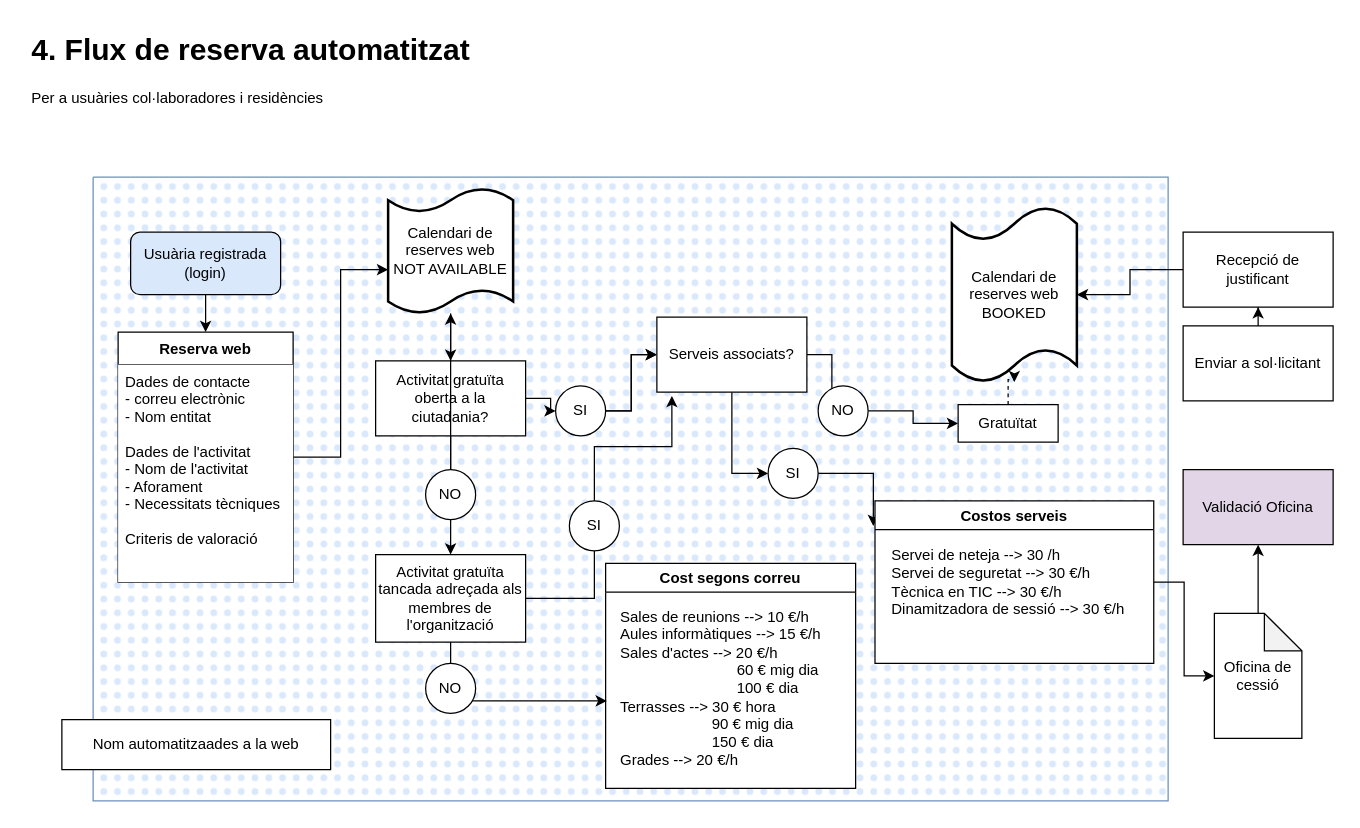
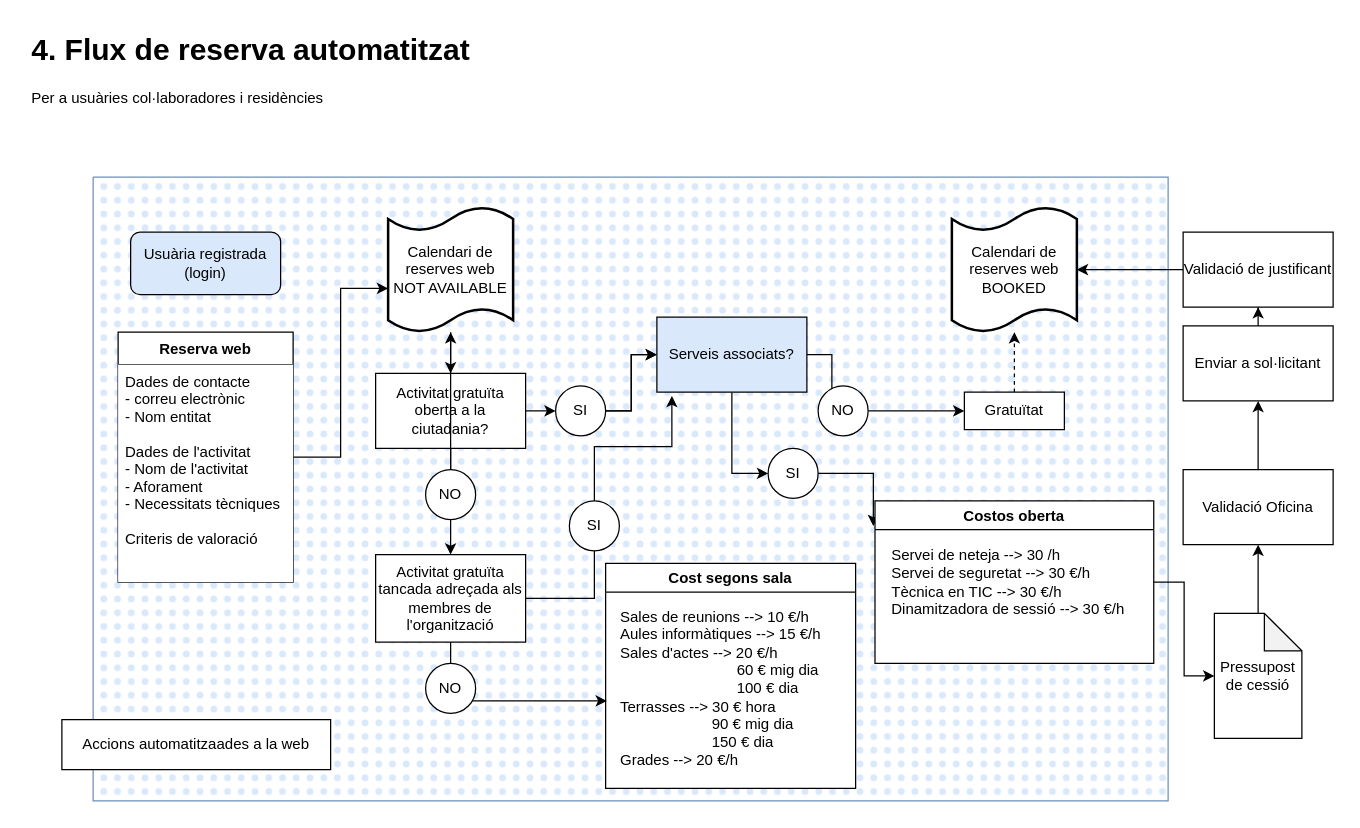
node "Calendari de reserves web NOT AVAILABLE": moved (451, 251) -> (451, 269)
node "Recepció de justificant": label "Recepció de justificant" -> "Validació de justificant"
node "Calendari de reserves web BOOKED": size 125x175 -> 125x125
edge "Usuària registrada (login)" -> "Reserva web": removed
node "Serveis associats?": fillcolor #ffffff -> #dae8fc
node "Activitat gratuïta oberta a la ciutadania?": moved (451, 398) -> (451, 411)
node "Gratuïtat": moved (1008, 423) -> (1014, 411)
edge "Validació Oficina" -> "Enviar a sol·licitant": added
node "Validació Oficina": fillcolor #e1d5e7 -> #ffffff
node "Costos serveis": label "Costos serveis" -> "Costos oberta"
node "Cost segons correu": label "Cost segons correu" -> "Cost segons sala"
node "Oficina de cessió": label "Oficina de cessió" -> "Pressupost de cessió"
node "Nom automatitzaades a la web": label "Nom automatitzaades a la web" -> "Accions automatitzaades a la web"
